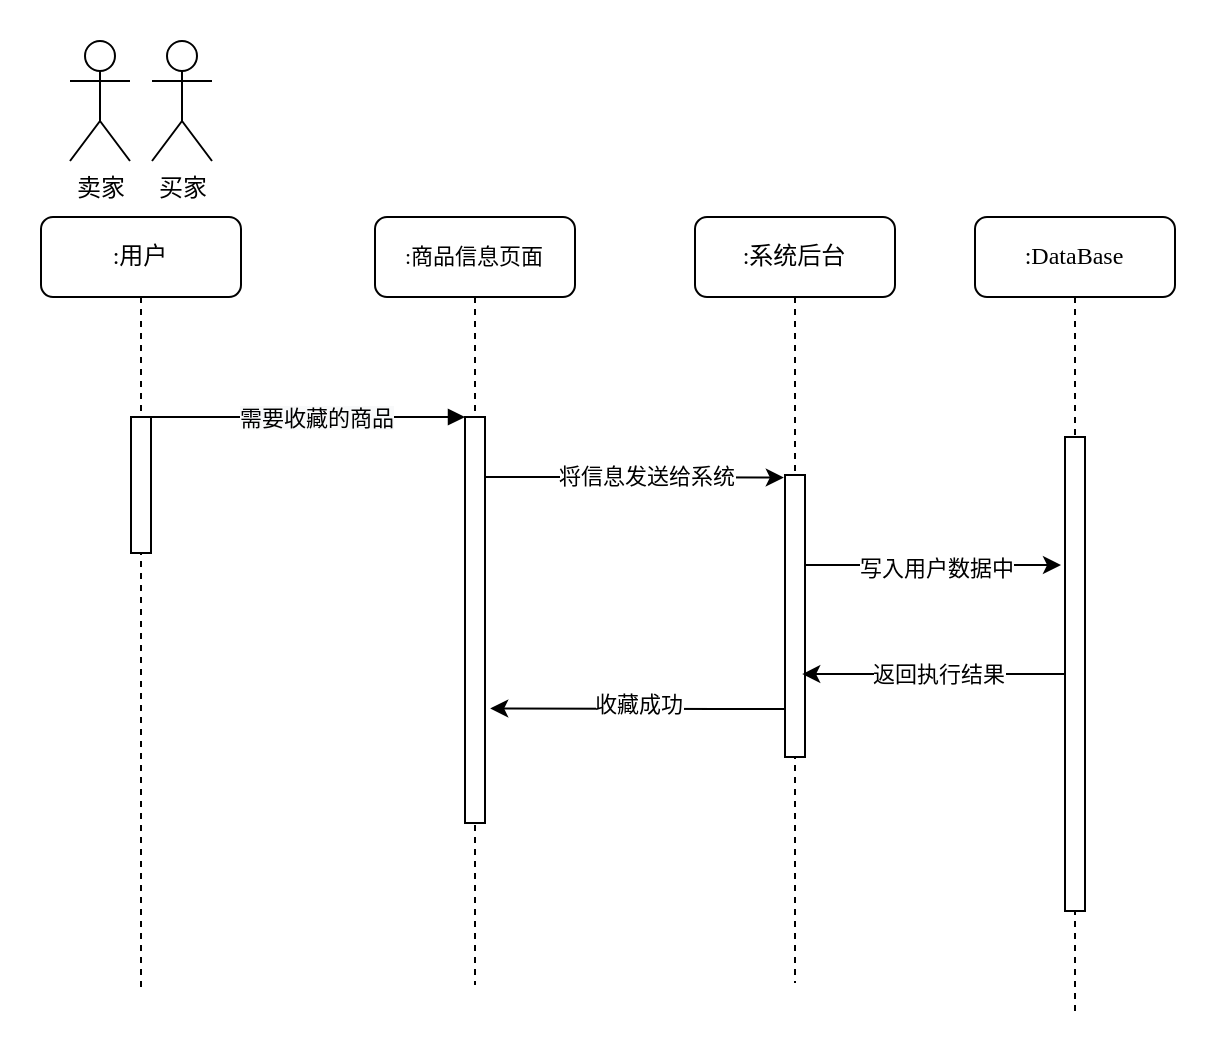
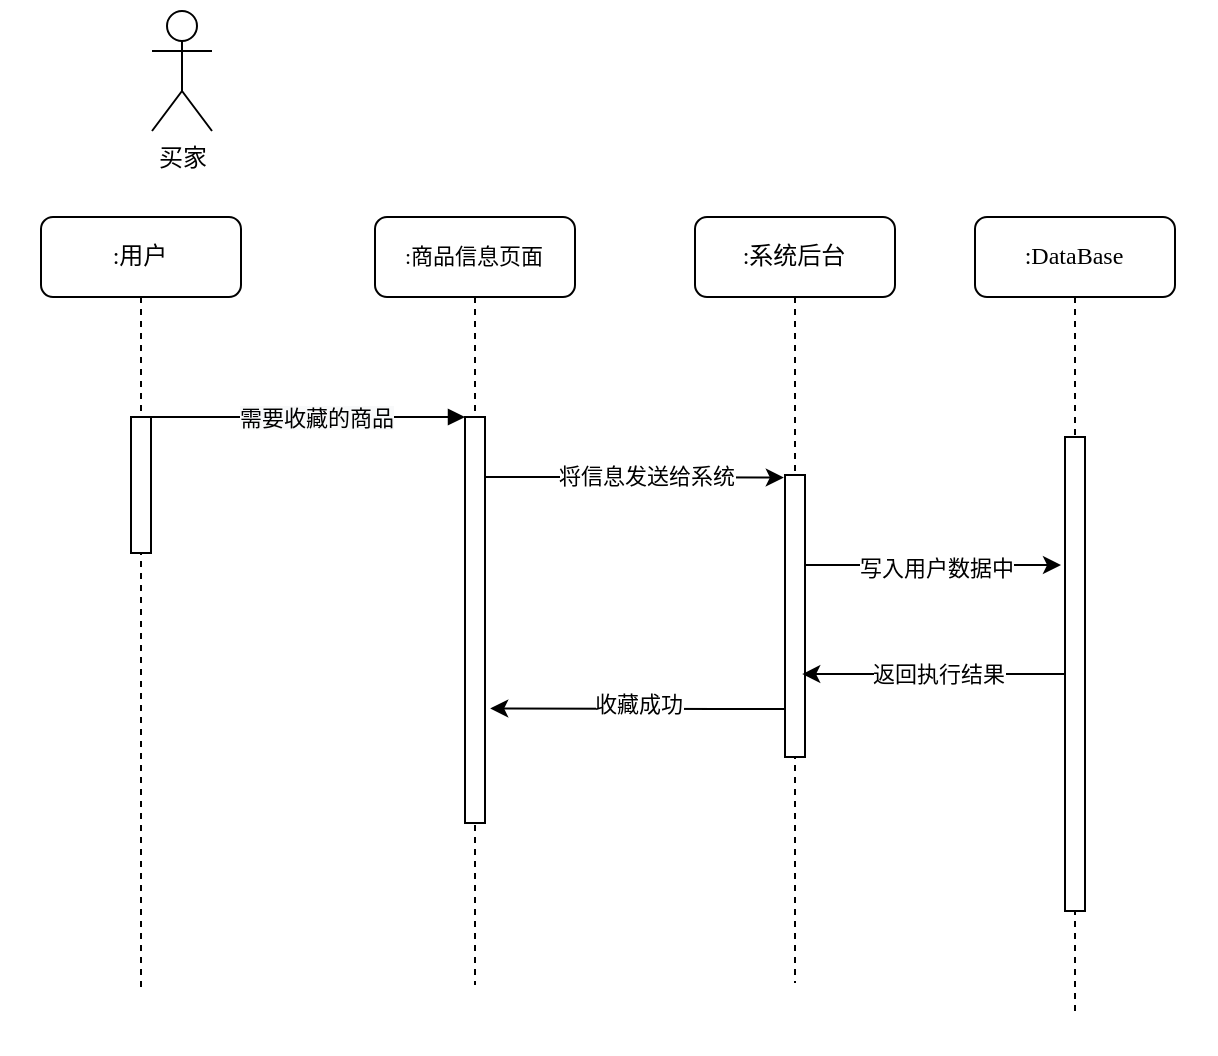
node "卖家": removed
node "买家": moved (182, 101) -> (182, 71)
